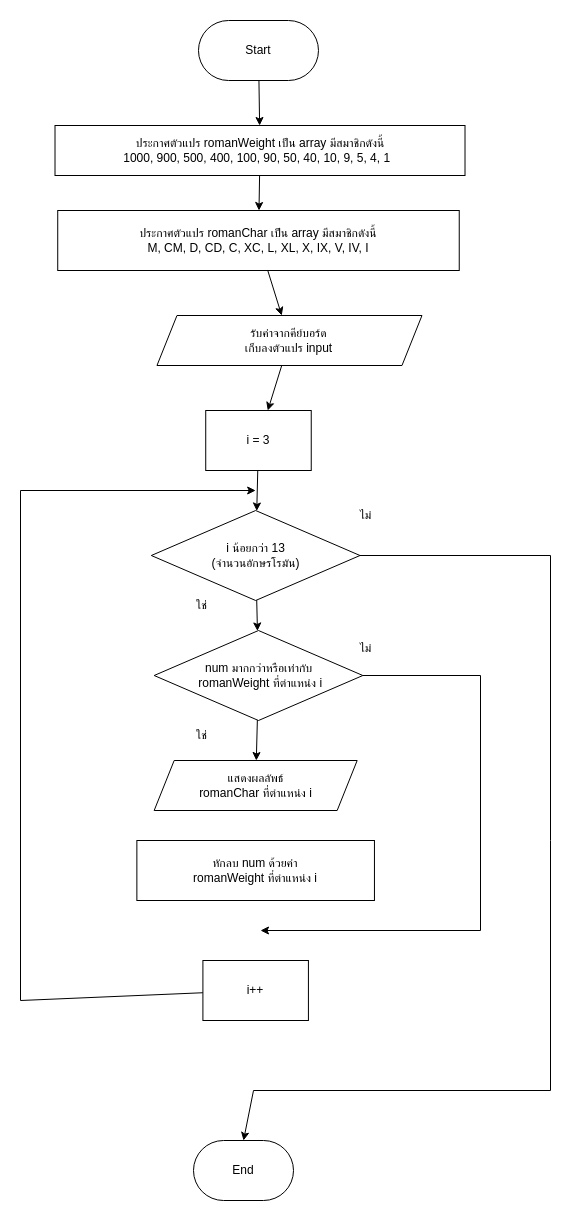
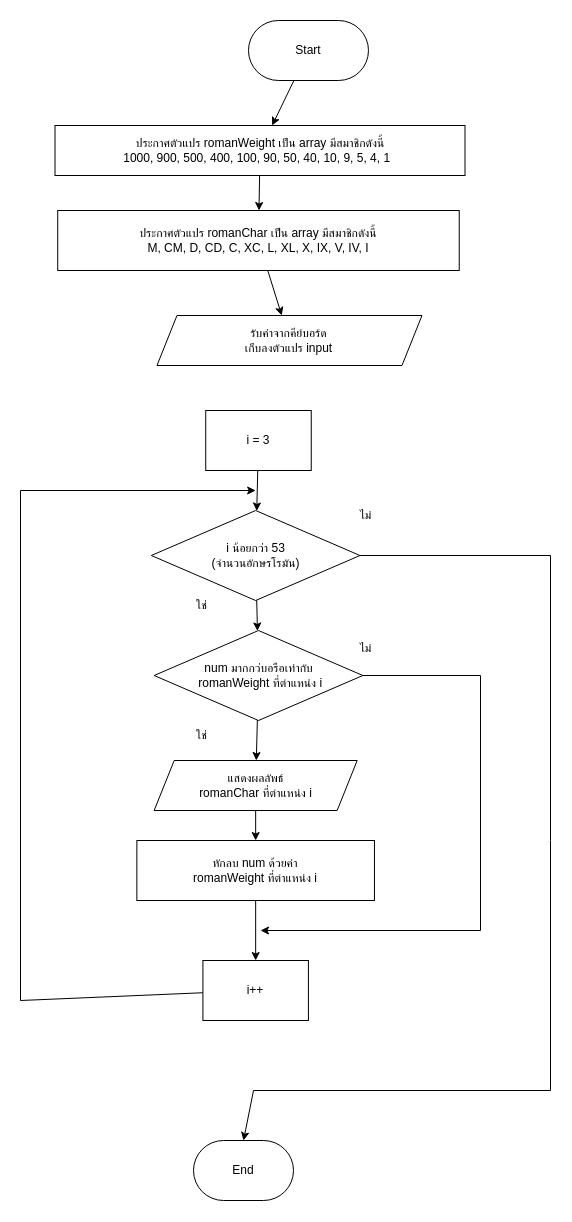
node "Start": moved (258, 51) -> (308, 51)
edge "รับค่าจากคีย์บอร์ด เก็บลงตัวแปร input" -> "i = 3": removed
node "i น้อยกว่า 13 (จำนวนอักษรโรมัน)": label "i น้อยกว่า 13 (จำนวนอักษรโรมัน)" -> "i น้อยกว่า 53 (จำนวนอักษรโรมัน)"
node "num มากกว่าหรือเท่ากับ romanWeight ที่ตำแหน่ง i": label "num มากกว่าหรือเท่ากับ romanWeight ที่ตำแหน่ง i" -> "num มากกว่บอรือเท่ากับ romanWeight ที่ตำแหน่ง i"
edge "แสดงผลลัพธ์ romanChar ที่ตำแหน่ง i" -> "หักลบ num ด้วยค่า romanWeight ที่ตำแหน่ง i": added
edge "หักลบ num ด้วยค่า romanWeight ที่ตำแหน่ง i" -> "i++": added
